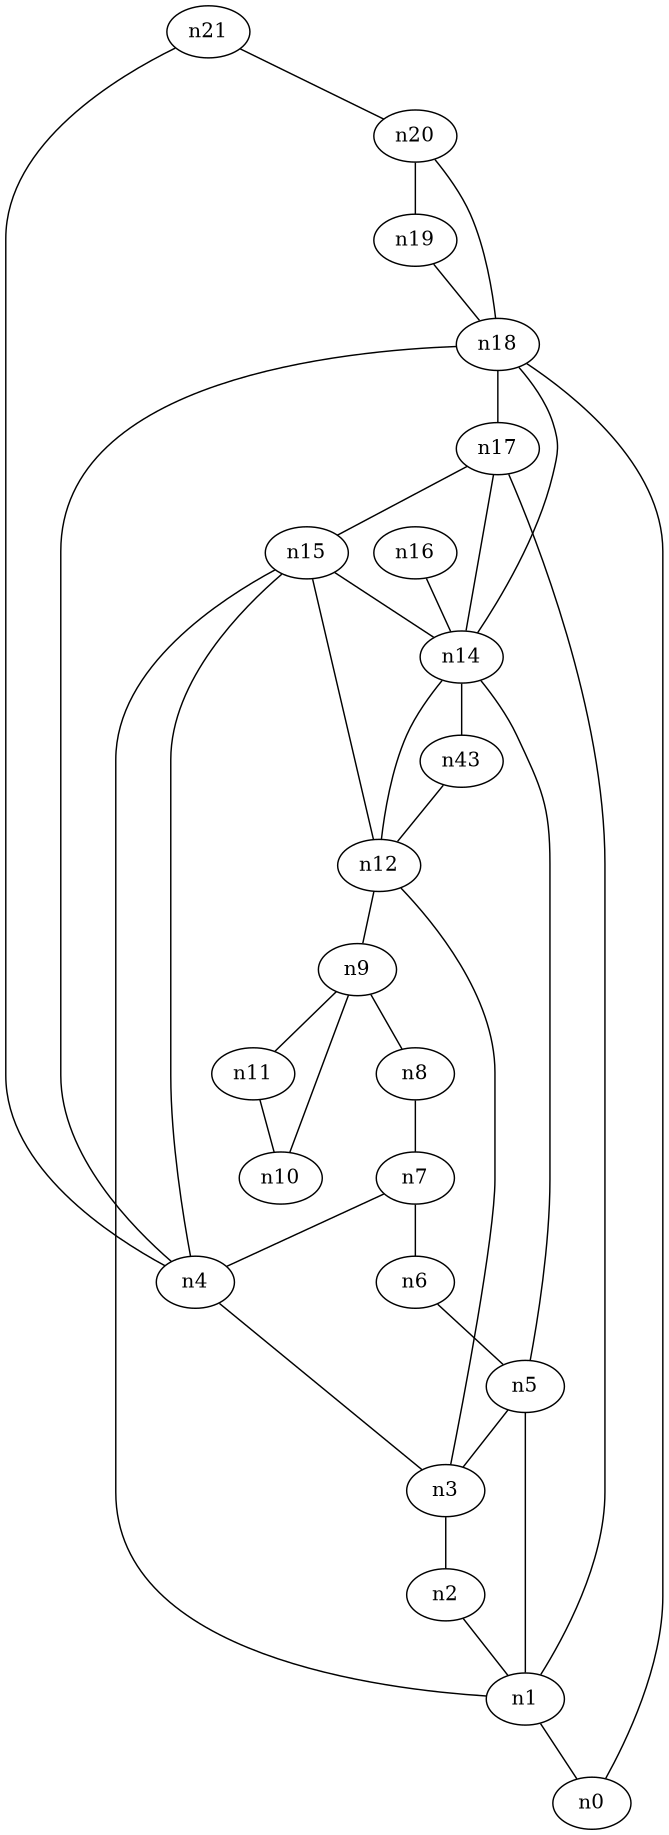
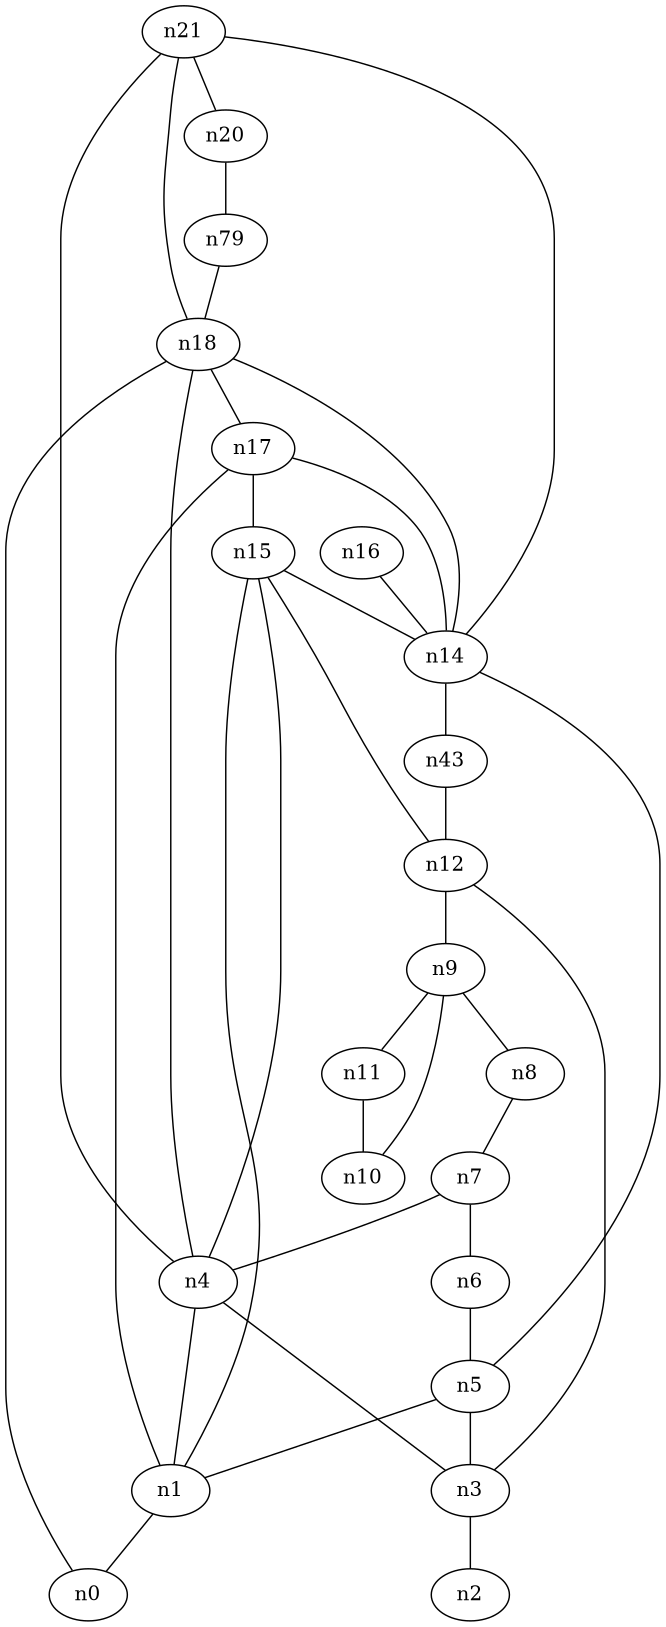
edge "n20" -- "n18": now "n21" -- "n18"
node "n19": label "n19" -> "n79"
edge "n14" -- "n12": now "n14" -- "n21"
edge "n2" -- "n1": now "n4" -- "n1"
